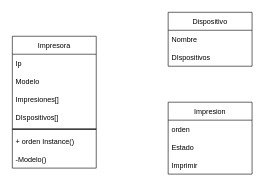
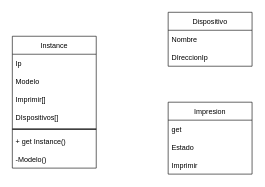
node "Impresora": label "Impresora" -> "Instance"
node "DIspositivos": label "DIspositivos" -> "DIreccionIp"
node "Impresiones[]": label "Impresiones[]" -> "Imprimir[]"
node "orden": label "orden" -> "get"
node "+ orden Instance()": label "+ orden Instance()" -> "+ get Instance()"
